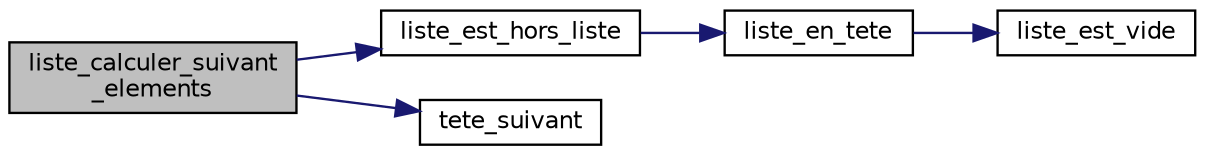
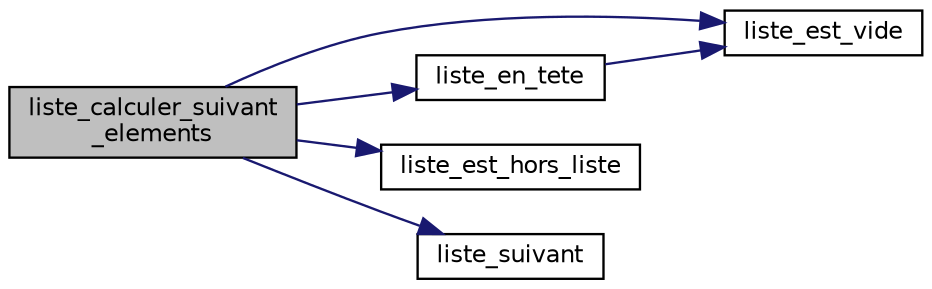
edge "liste_calculer_suivant _elements" -> "liste_est_vide": added
edge "liste_est_hors_liste" -> "liste_en_tete": now "liste_calculer_suivant _elements" -> "liste_en_tete"
node "tete_suivant": label "tete_suivant" -> "liste_suivant"
